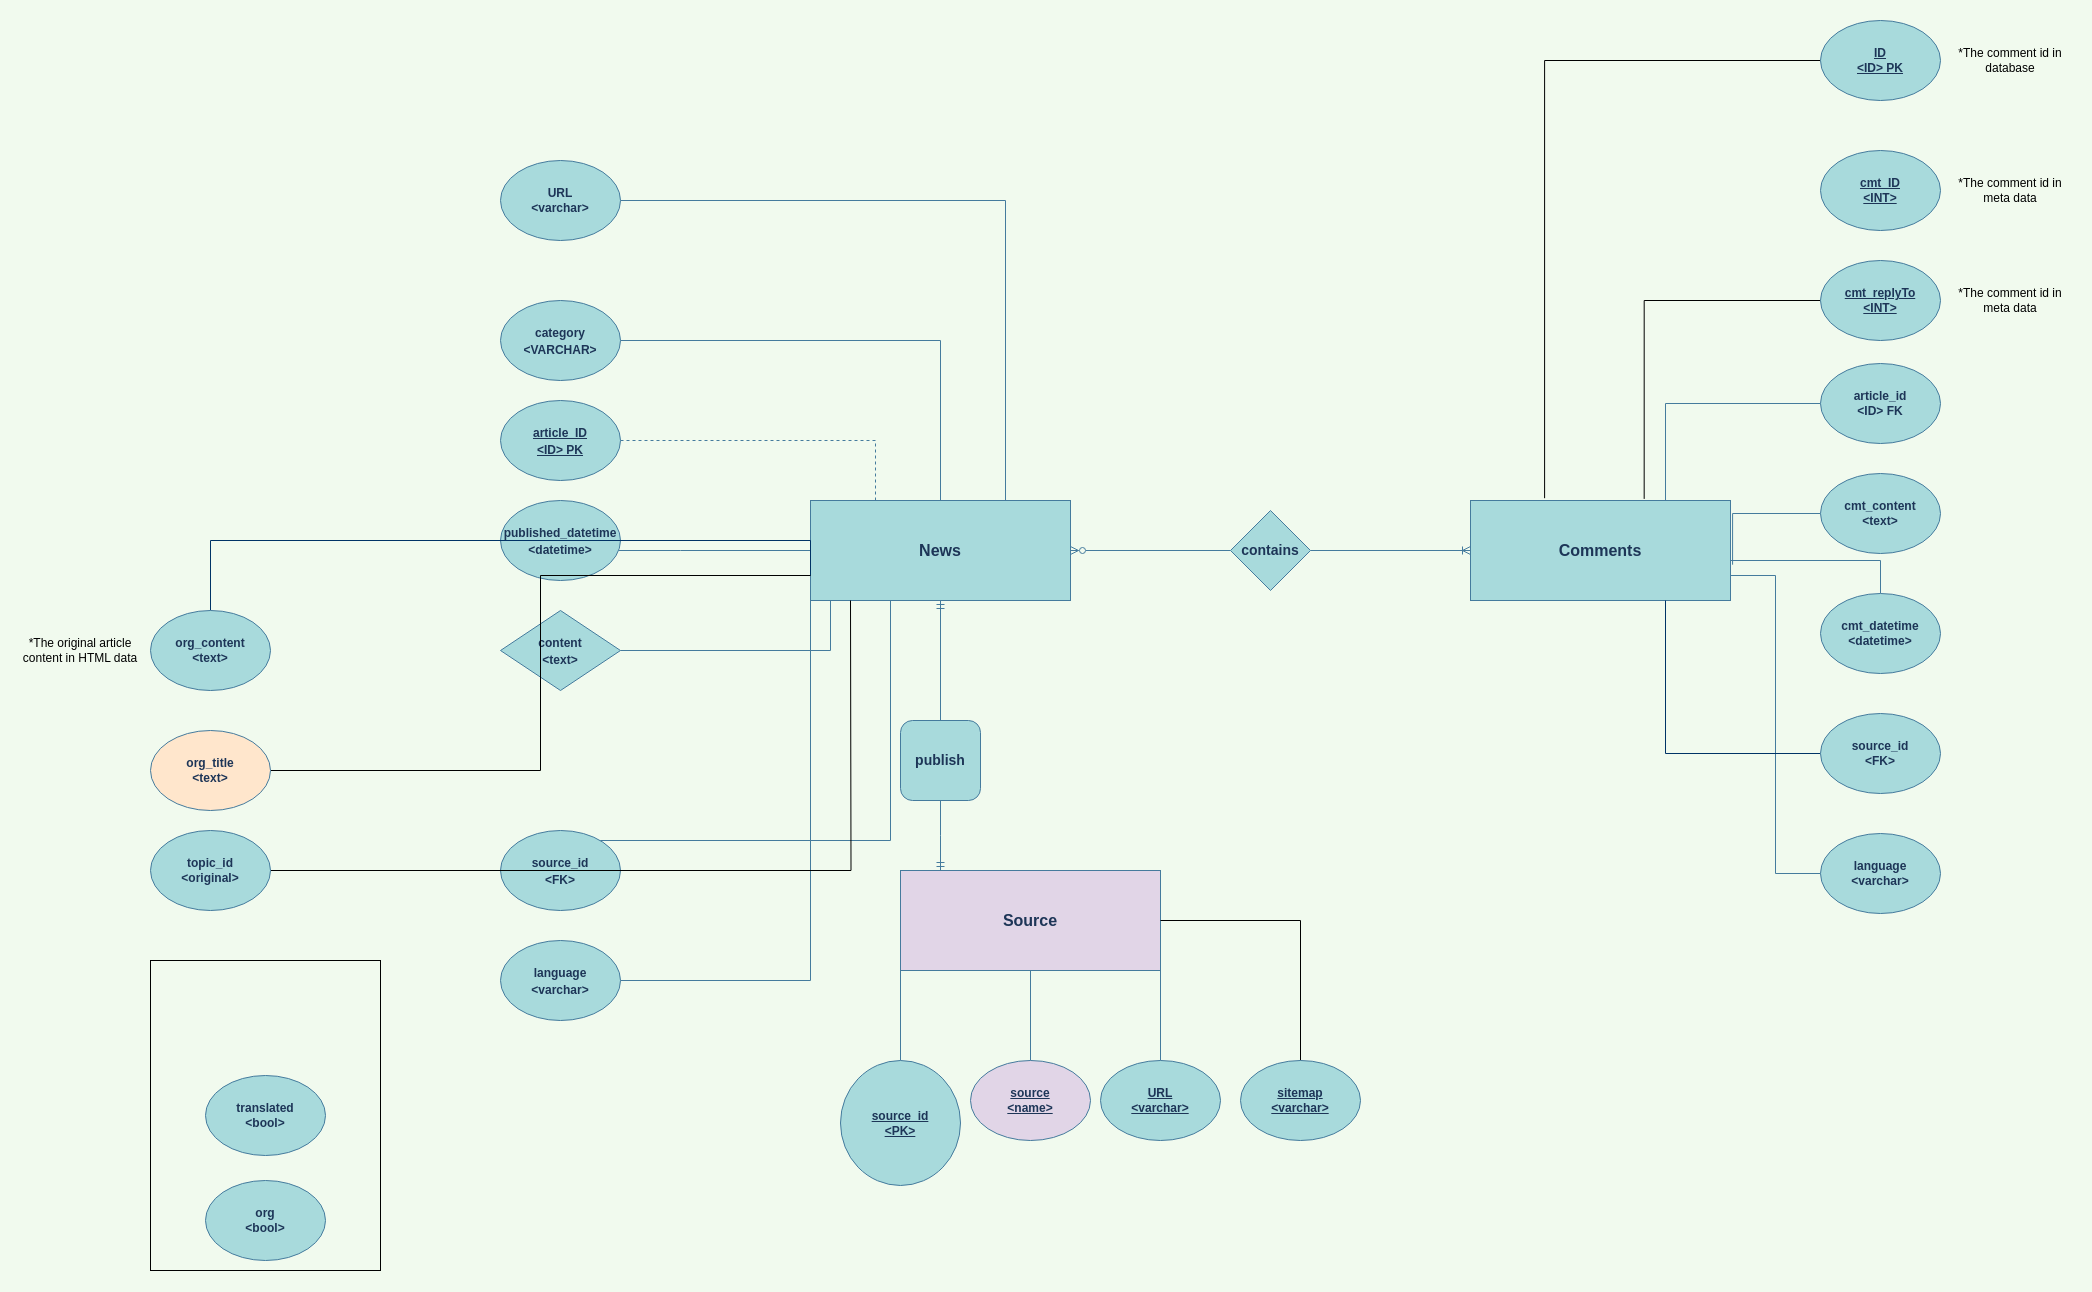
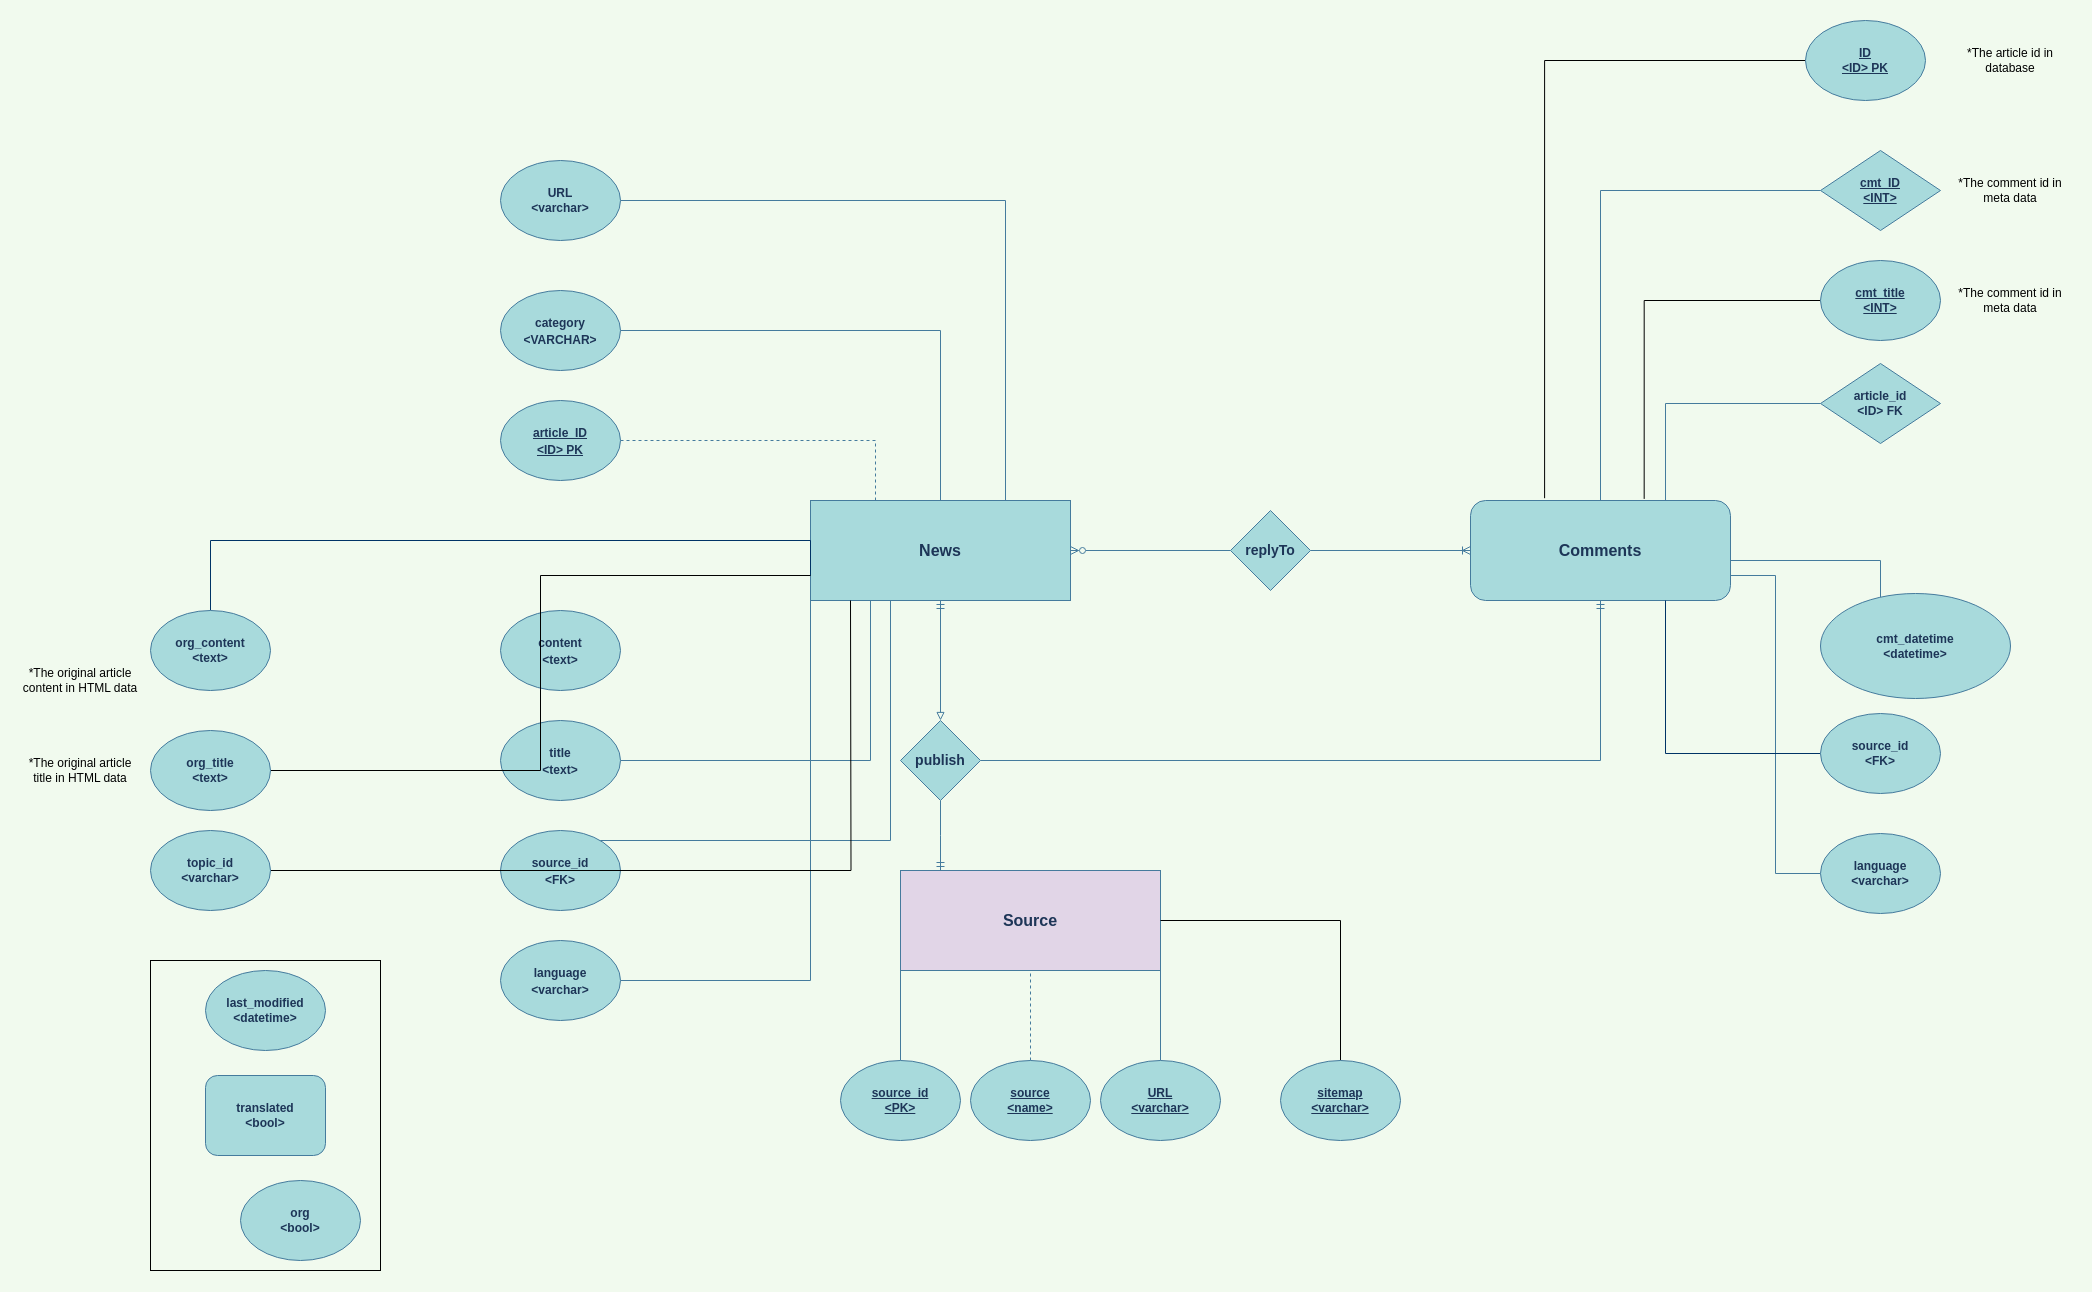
node "ID <ID> PK": moved (1881, 61) -> (1866, 61)
node "*The comment id in database": label "*The comment id in database" -> "*The article id in database"
node "cmt_ID <INT>": shape ellipse -> diamond
edge "cmt_ID <INT>" -- "Comments": added
node "cmt_replyTo <INT>": label "cmt_replyTo <INT>" -> "cmt_title <INT>"
node "category<VARCHAR>": moved (561, 341) -> (561, 331)
node "article_id <ID> FK": shape ellipse -> diamond
edge "cmt_content <text>" -- "Comments": removed
node "cmt_content <text>": removed
node "published_datetime<datetime>": removed
edge "published_datetime<datetime>" -- "News": removed
node "contains": label "contains" -> "replyTo"
node "Comments": shape rectangle -> rounded rectangle
node "cmt_datetime <datetime>": size 120x80 -> 190x105
node "*The original article content in HTML data": moved (81, 651) -> (81, 681)
node "content<text>": shape diamond -> ellipse
edge "News" -- "content<text>": removed
edge "publish" -> "News": arrowhead none -> block
node "title<text>": added
edge "News" -- "title<text>": added
node "publish": shape rounded rectangle -> diamond
edge "publish" -> "Comments": added
node "*The original article title in HTML data": added
node "org_title<text>": fillcolor #ffe6cc -> #a8dadc
node "topic_id<original>": label "topic_id<original>" -> "topic_id<varchar>"
node "last_modified<datetime>": added
edge "Source" -- "source <name>": style solid -> dashed
node "source <name>": fillcolor #e1d5e7 -> #a8dadc
node "sitemap<varchar>": moved (1301, 1101) -> (1341, 1101)
node "translated<bool>": shape ellipse -> rounded rectangle
node "source_id<PK>": size 120x125 -> 120x80
node "org <bool>": moved (266, 1221) -> (301, 1221)
